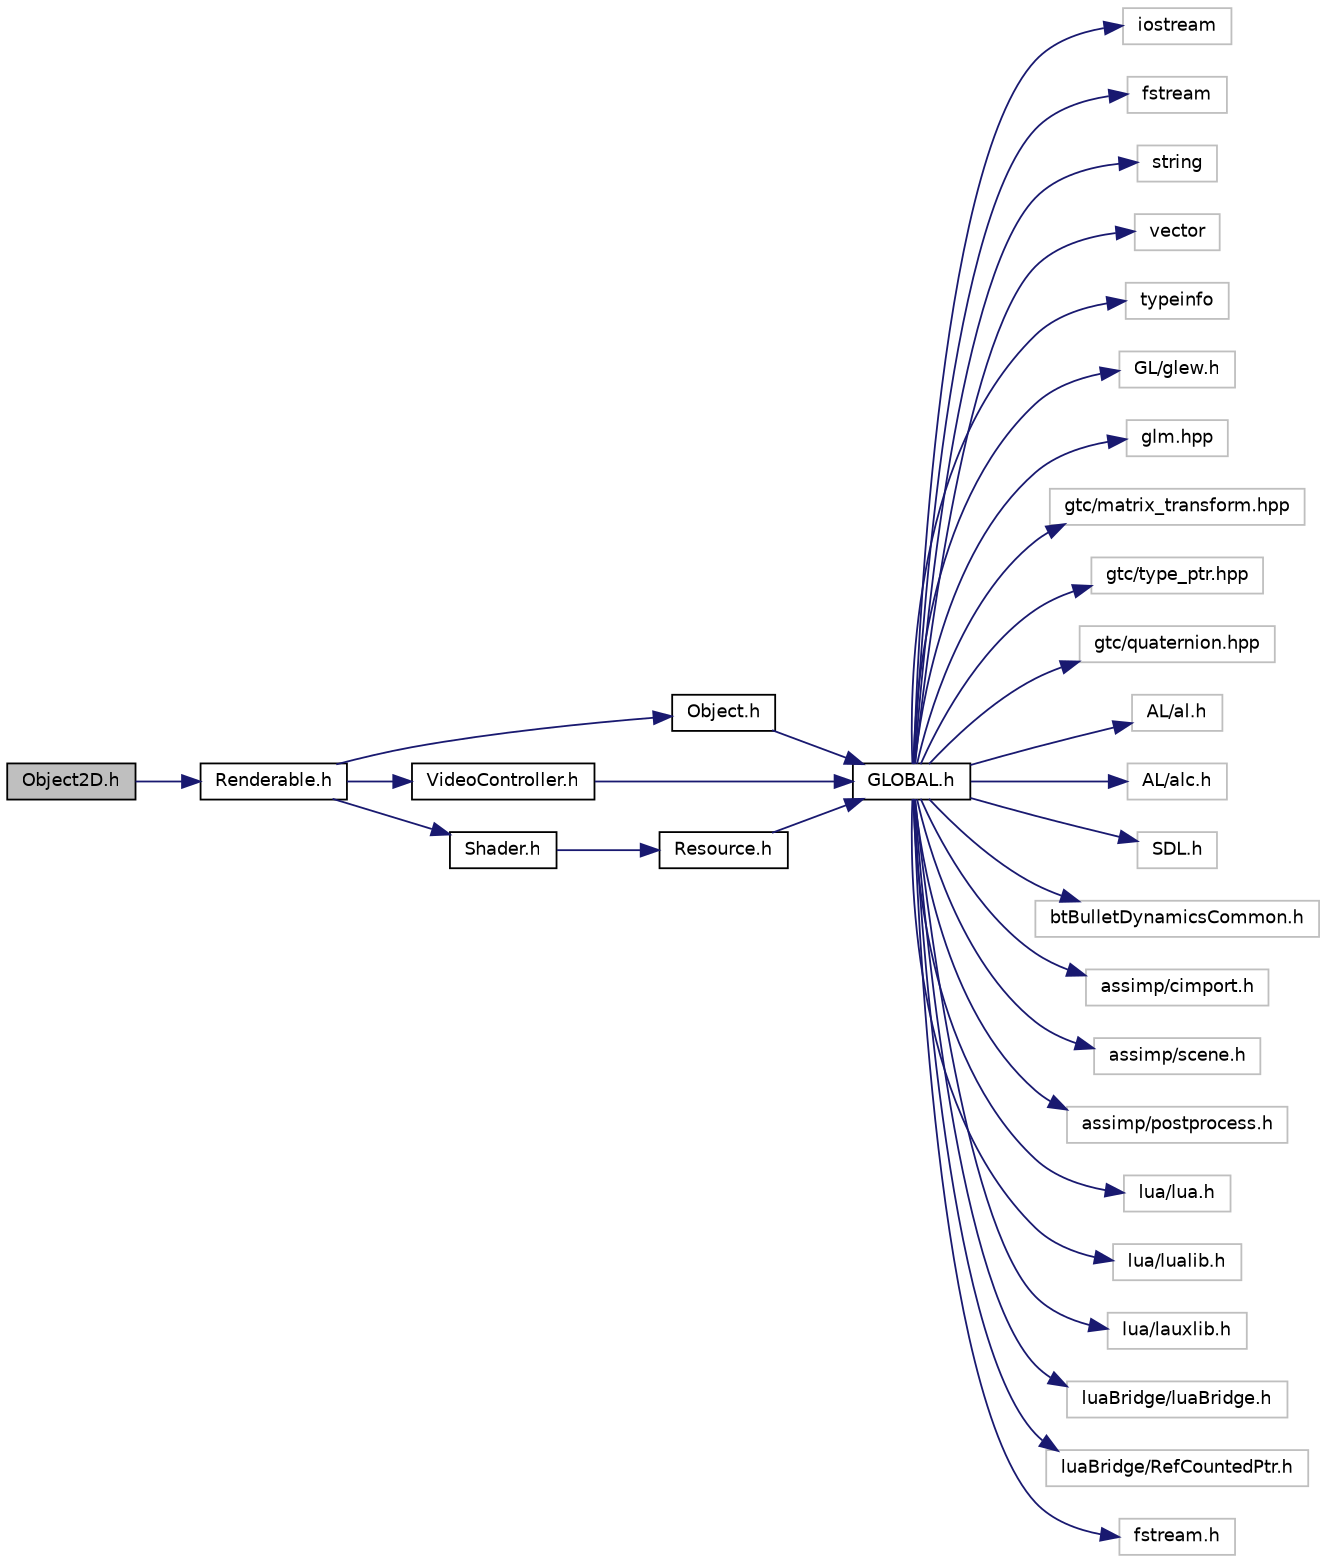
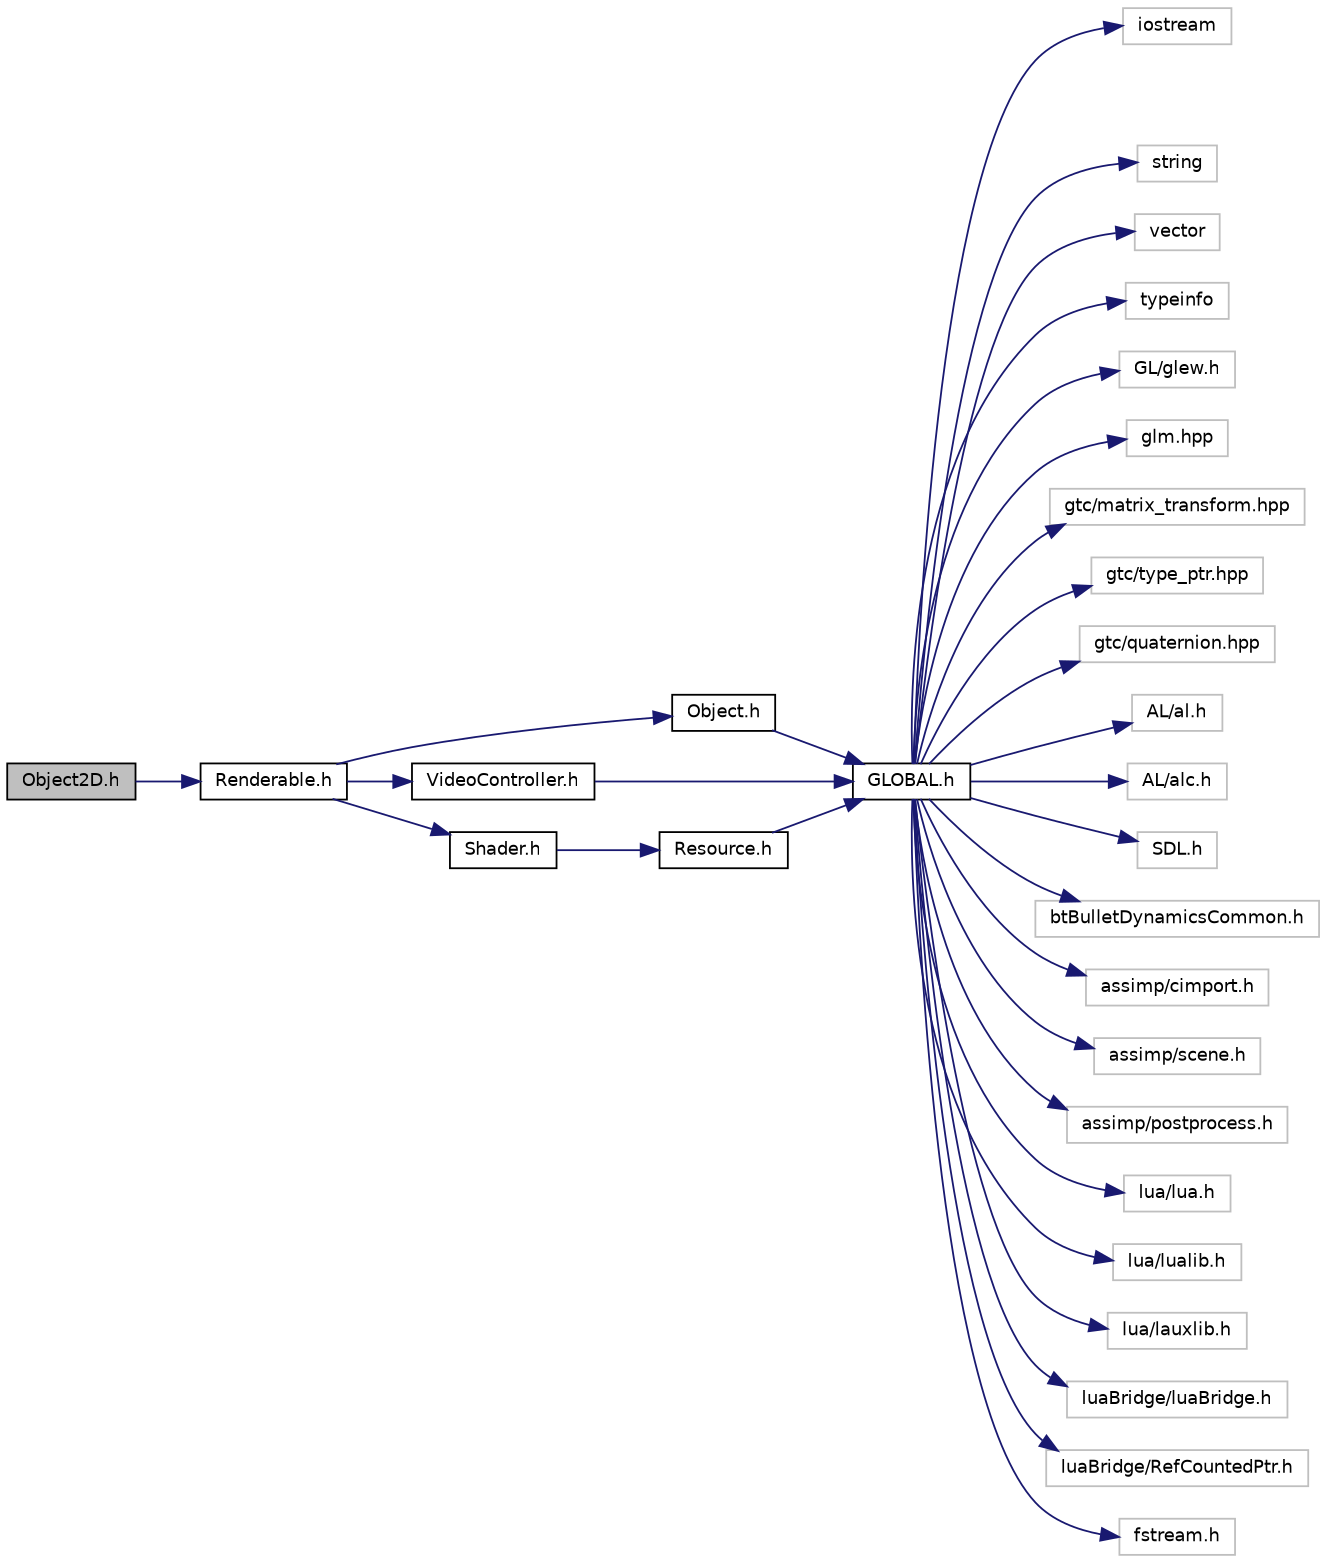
node "fstream": removed
